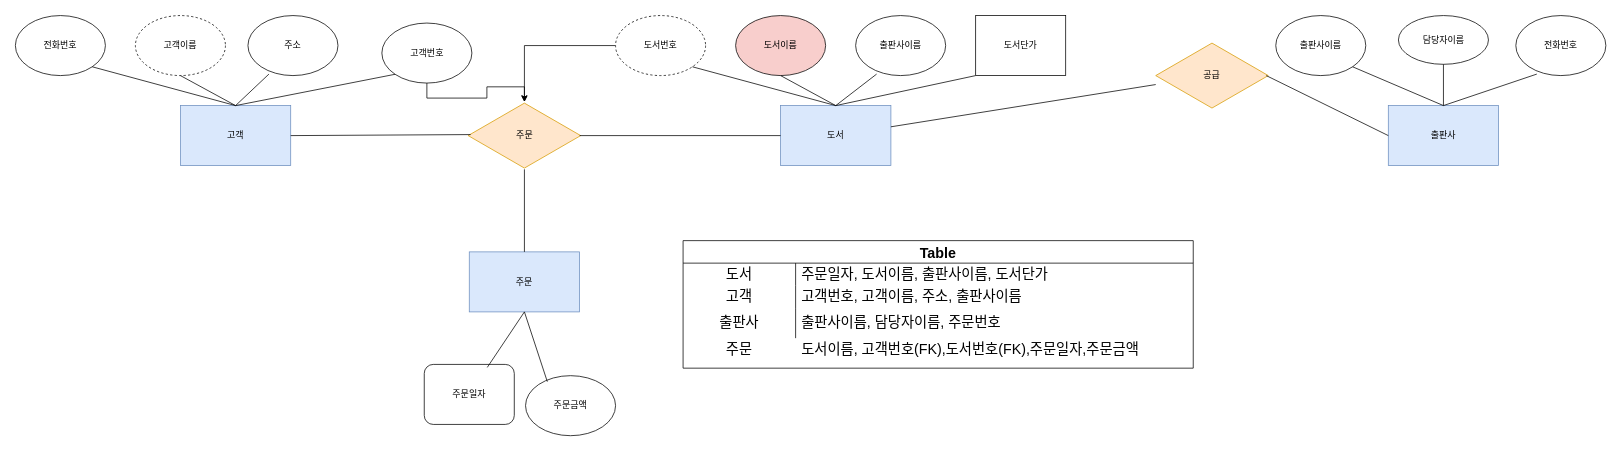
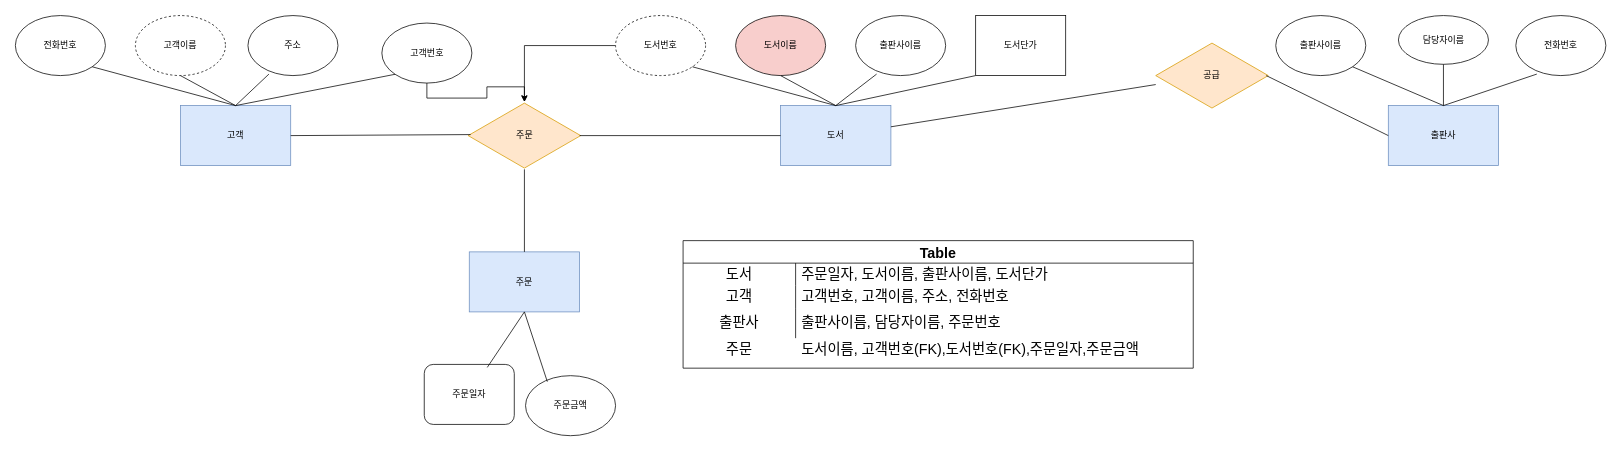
node "고객번호, 고객이름, 주소, 출판사이름": label "고객번호, 고객이름, 주소, 출판사이름" -> "고객번호, 고객이름, 주소, 전화번호"
